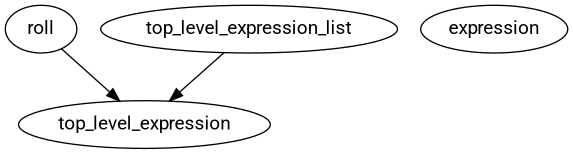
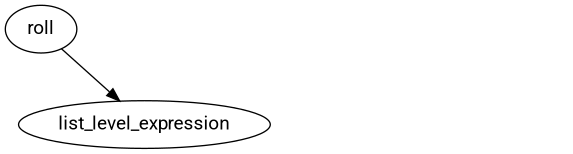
node "top_level_expression_list": removed
node "expression": removed
node "top_level_expression": label "top_level_expression" -> "list_level_expression"
